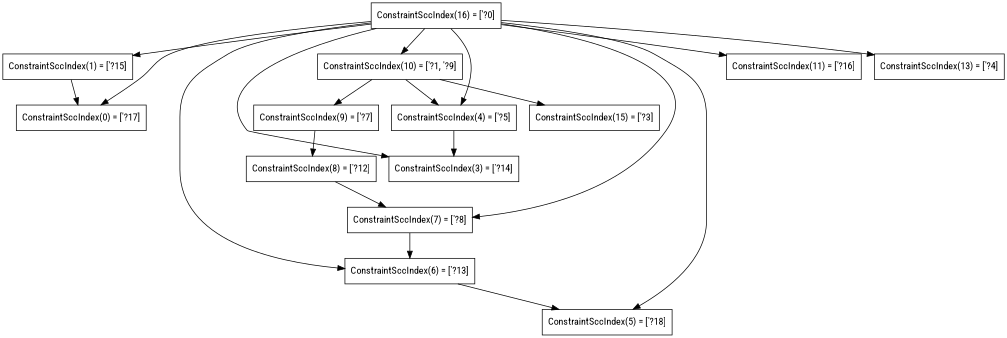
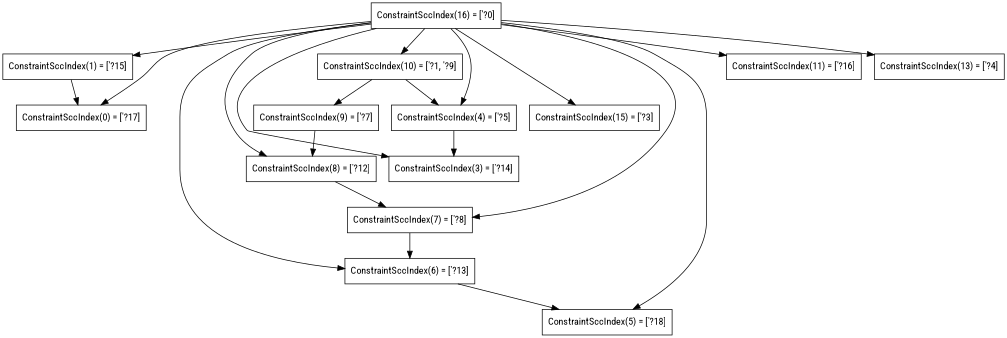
edge "ConstraintSccIndex(16) = ['?0]" -> "ConstraintSccIndex(8) = ['?12]": added
edge "ConstraintSccIndex(10) = ['?1, '?9]" -> "ConstraintSccIndex(15) = ['?3]": now "ConstraintSccIndex(16) = ['?0]" -> "ConstraintSccIndex(15) = ['?3]"
